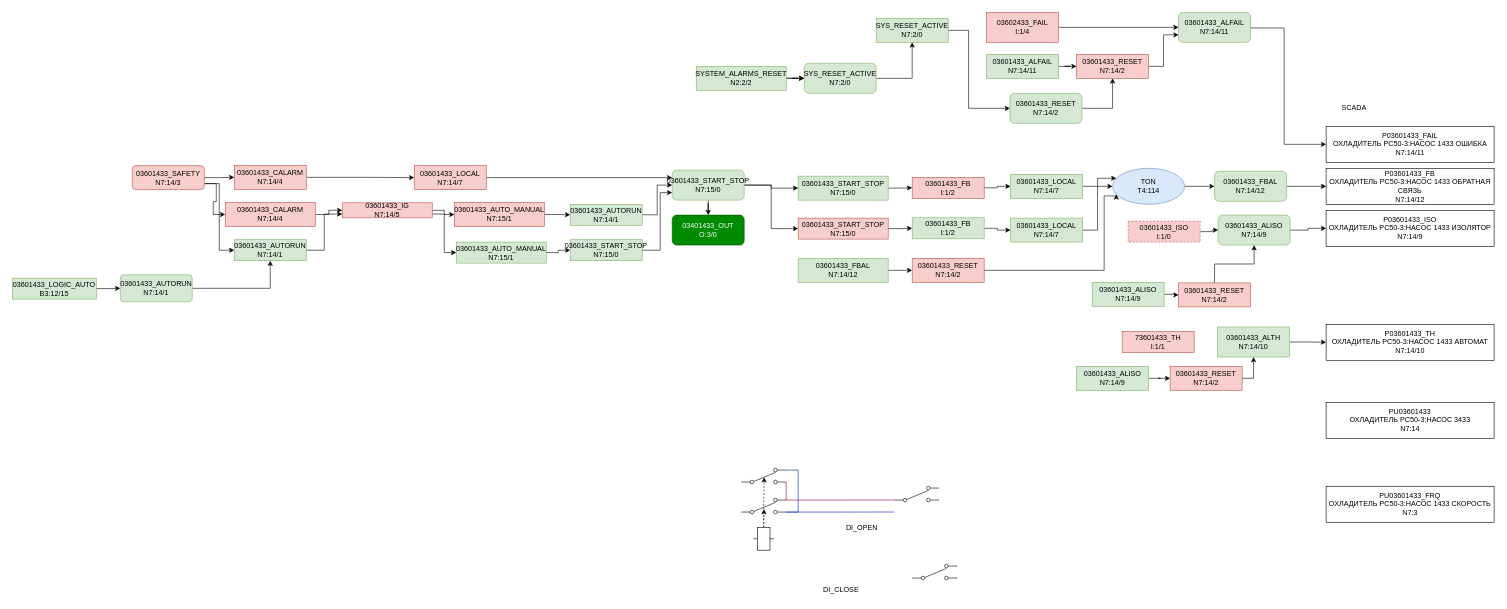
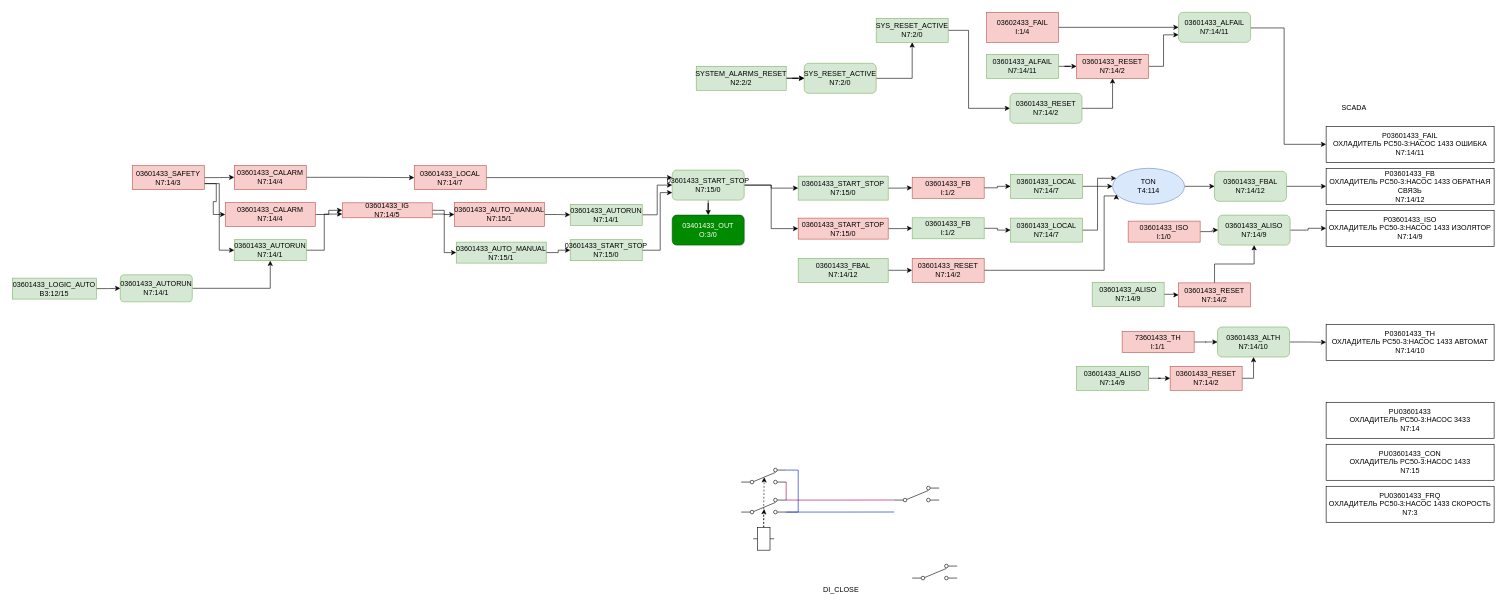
node "03601433_SAFETY N7:14/3": shape rounded rectangle -> rectangle
node "03601433_ISO I:1/0": style dashed -> solid
edge "73601433_TH I:1/1" -> "03601433_ALTH N7:14/10": added
node "03601433_ALTH N7:14/10": shape rectangle -> rounded rectangle
node "PU03601433_CON ОХЛАДИТЕЛЬ PC50-3:НАСОС 1433 N7:15": added
node "DI_OPEN": removed
